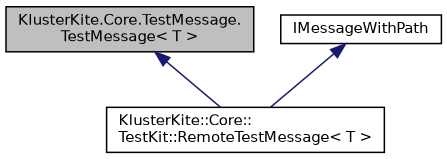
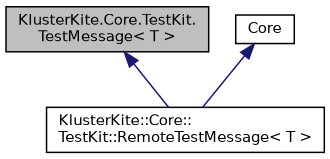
node "KlusterKite.Core.TestMessage. TestMessage< T >": label "KlusterKite.Core.TestMessage. TestMessage< T >" -> "KlusterKite.Core.TestKit. TestMessage< T >"
node "IMessageWithPath": label "IMessageWithPath" -> "Core"
